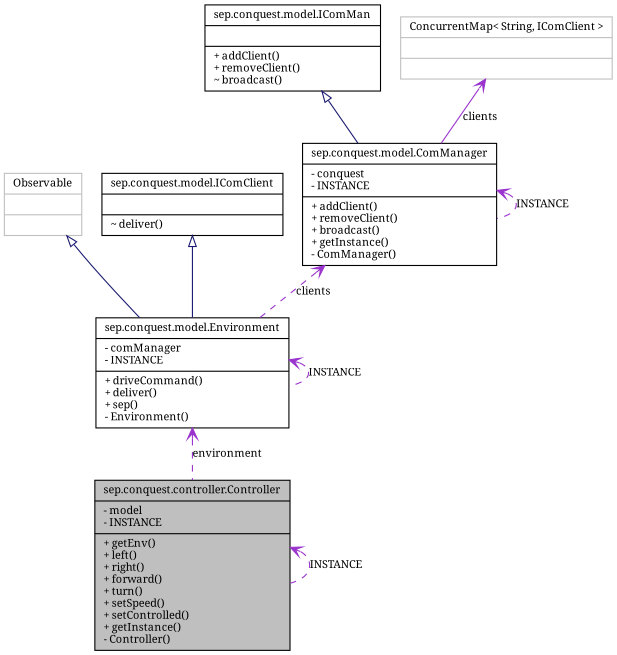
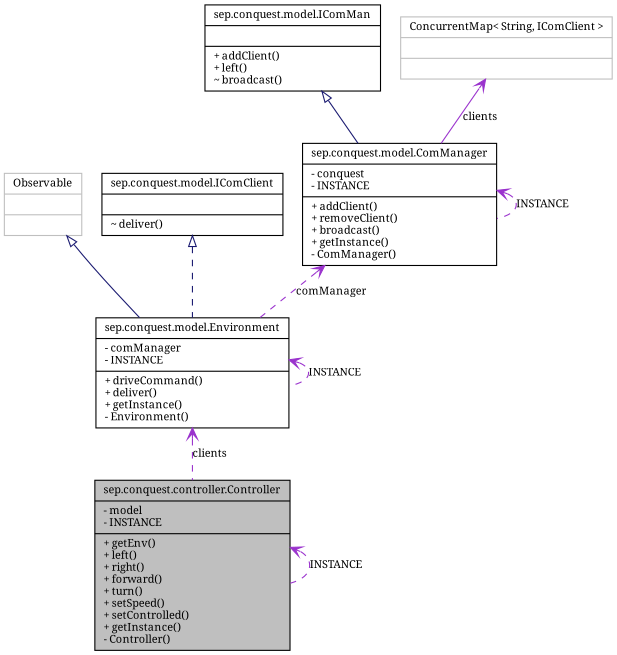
node "sep.conquest.model.IComMan": text "+ removeClient()" -> "+ left()"
edge "sep.conquest.model.Environment" -> "sep.conquest.model.IComClient": style solid -> dashed
edge "sep.conquest.model.Environment" -> "sep.conquest.model.ComManager": label "clients" -> "comManager"
node "sep.conquest.model.Environment": text "+ sep()" -> "+ getInstance()"
edge "sep.conquest.controller.Controller" -> "sep.conquest.model.Environment": label "environment" -> "clients"
